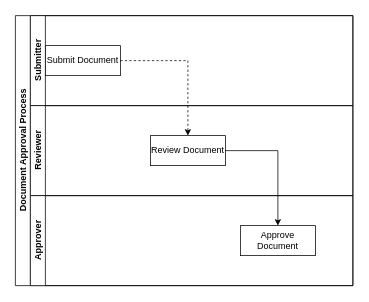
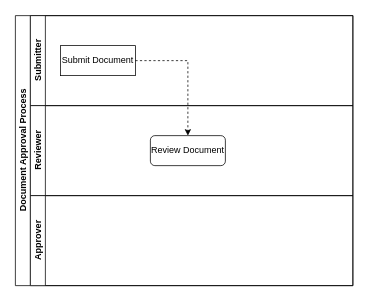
node "Submit Document": moved (83, 60) -> (98, 60)
node "Review Document": shape rectangle -> rounded rectangle
edge "Review Document" -> "Approve Document": removed
node "Approve Document": removed
